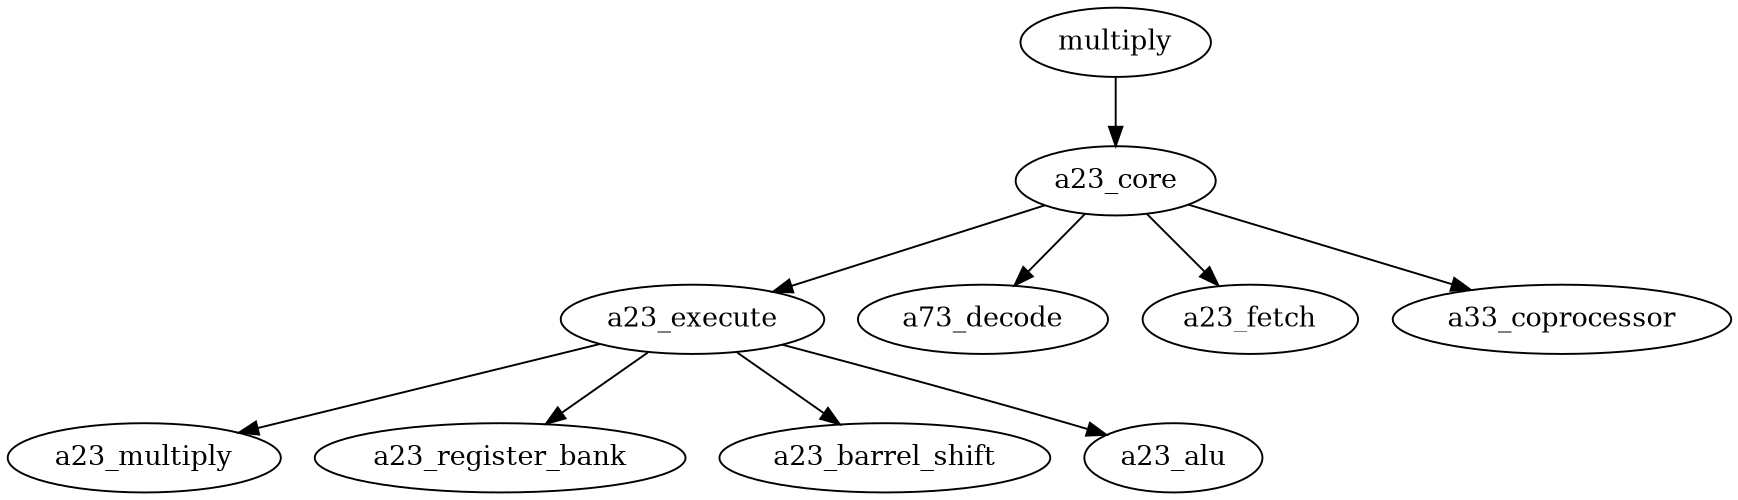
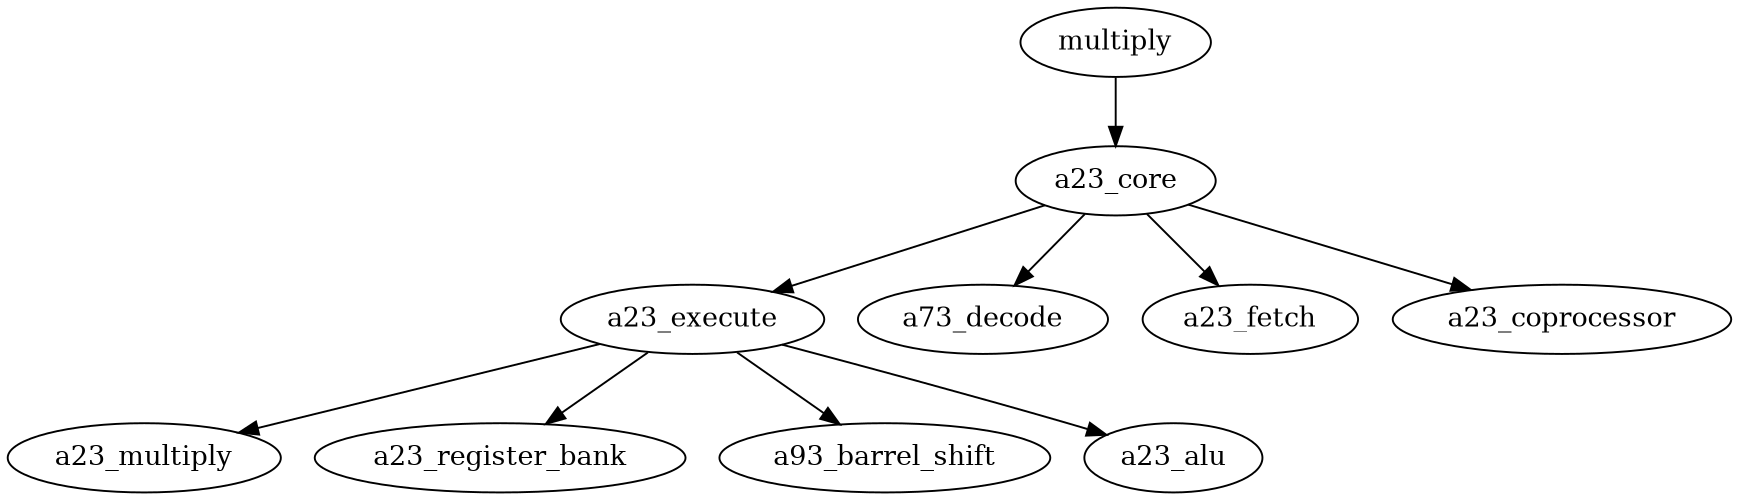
node "a33_coprocessor": label "a33_coprocessor" -> "a23_coprocessor"
node "a23_barrel_shift": label "a23_barrel_shift" -> "a93_barrel_shift"
